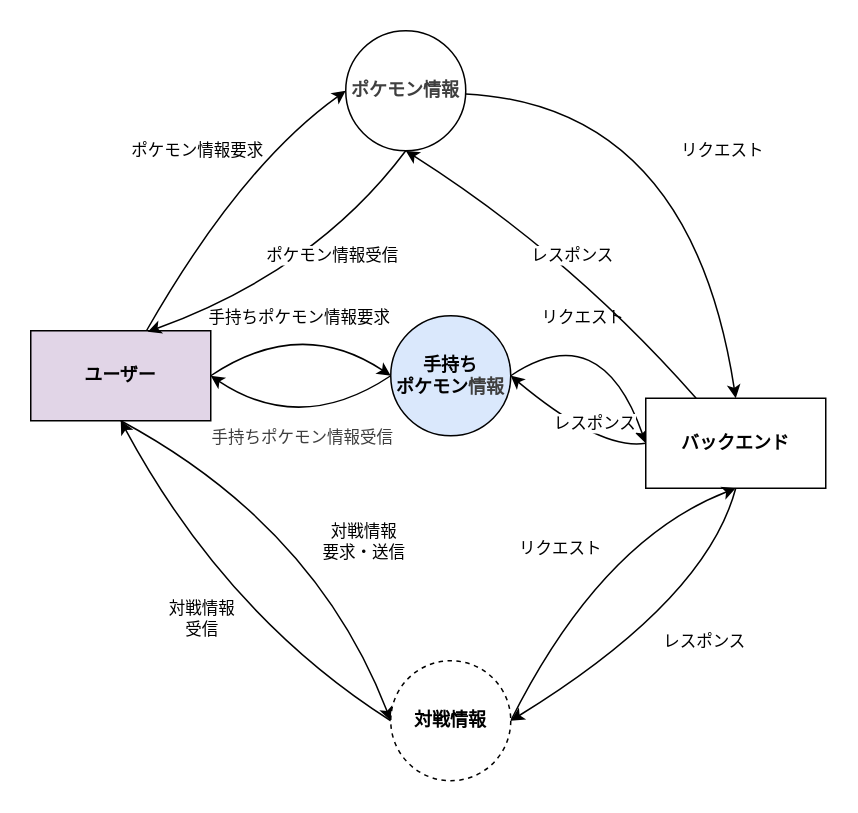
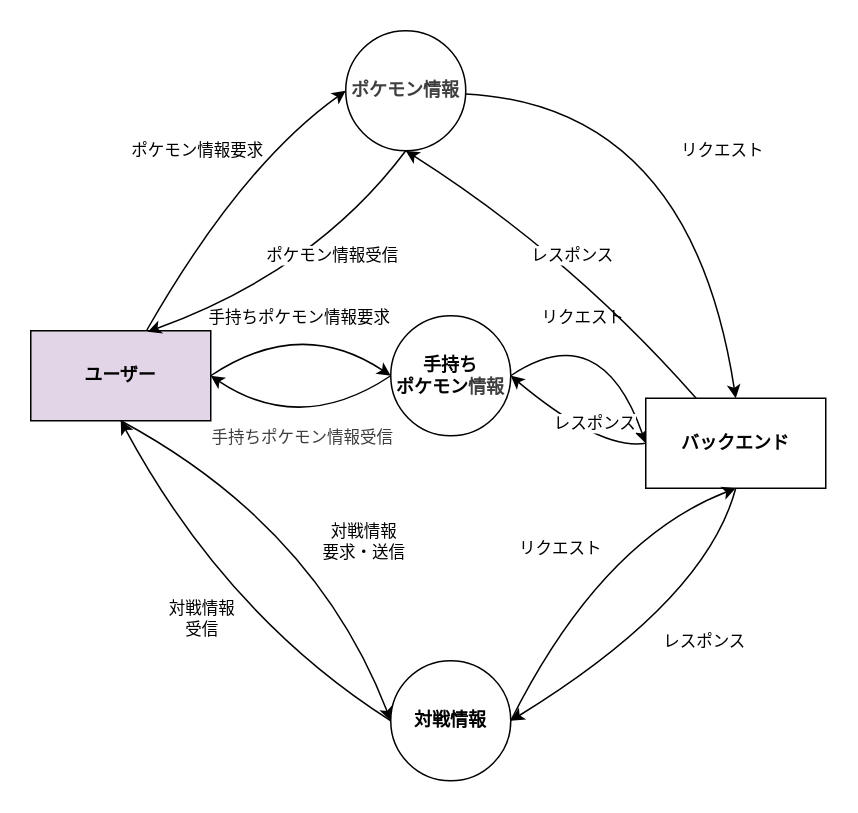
node "手持ち ポケモン情報": fillcolor #dae8fc -> #ffffff
node "対戦情報": style dashed -> solid
